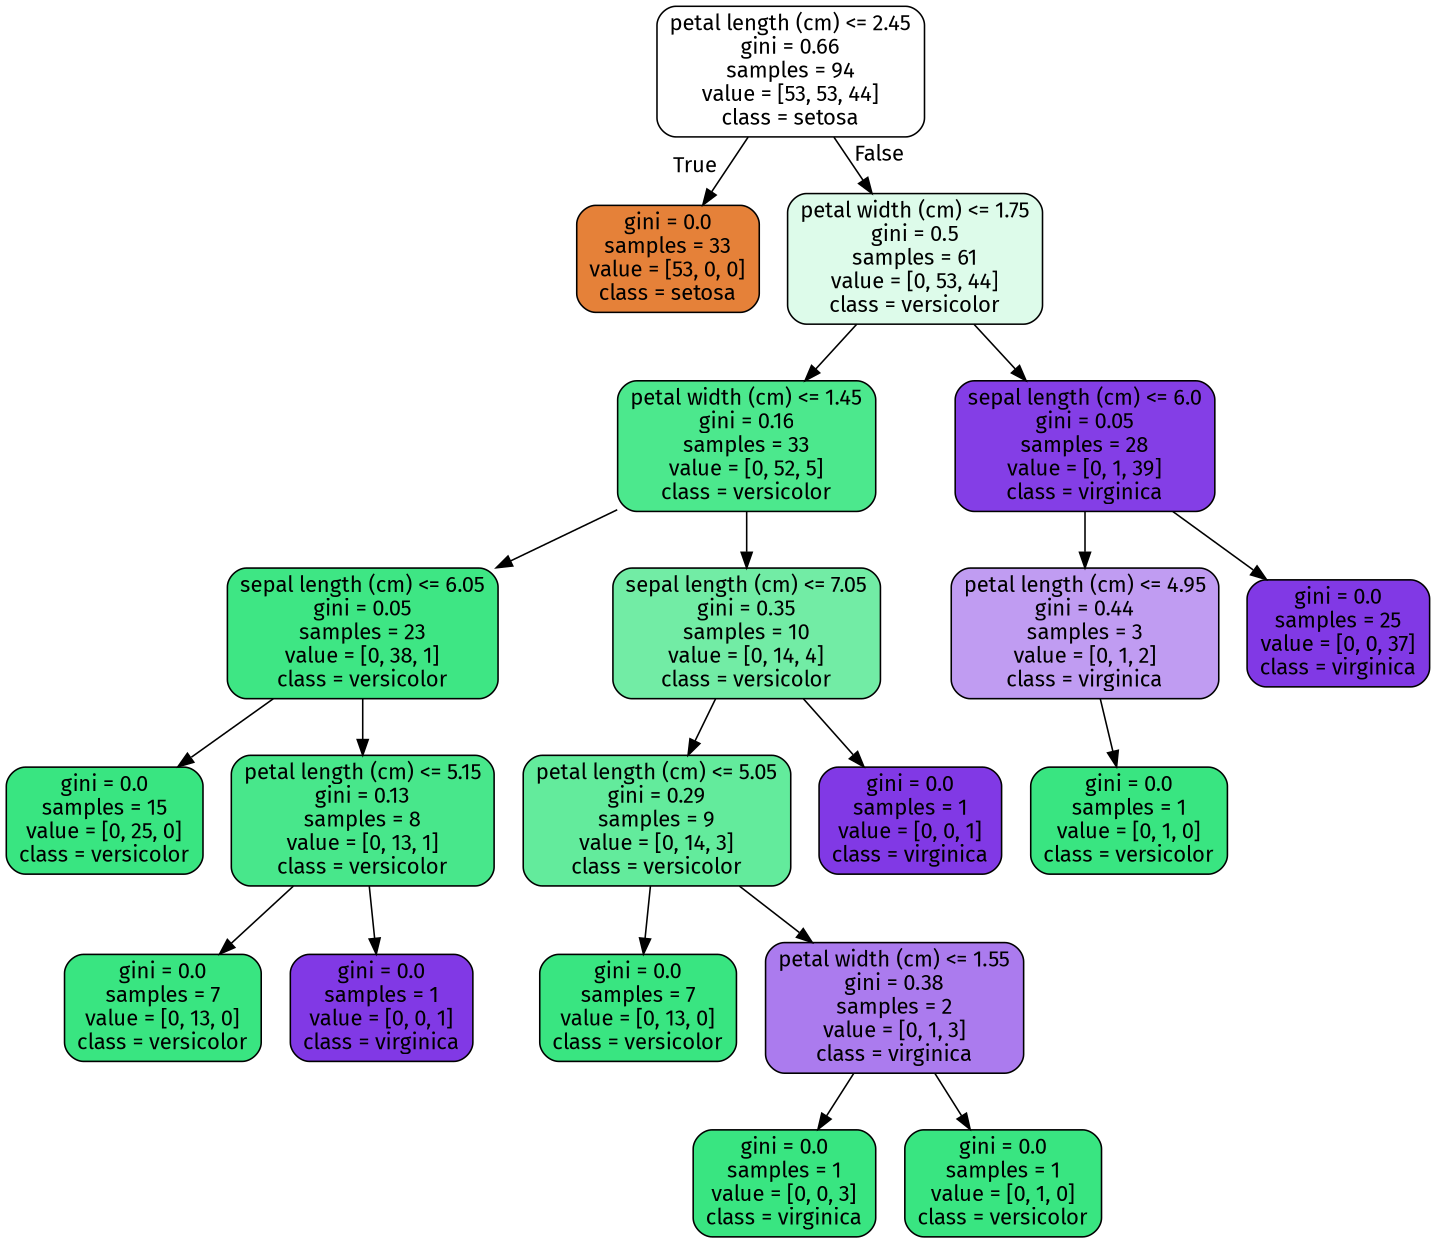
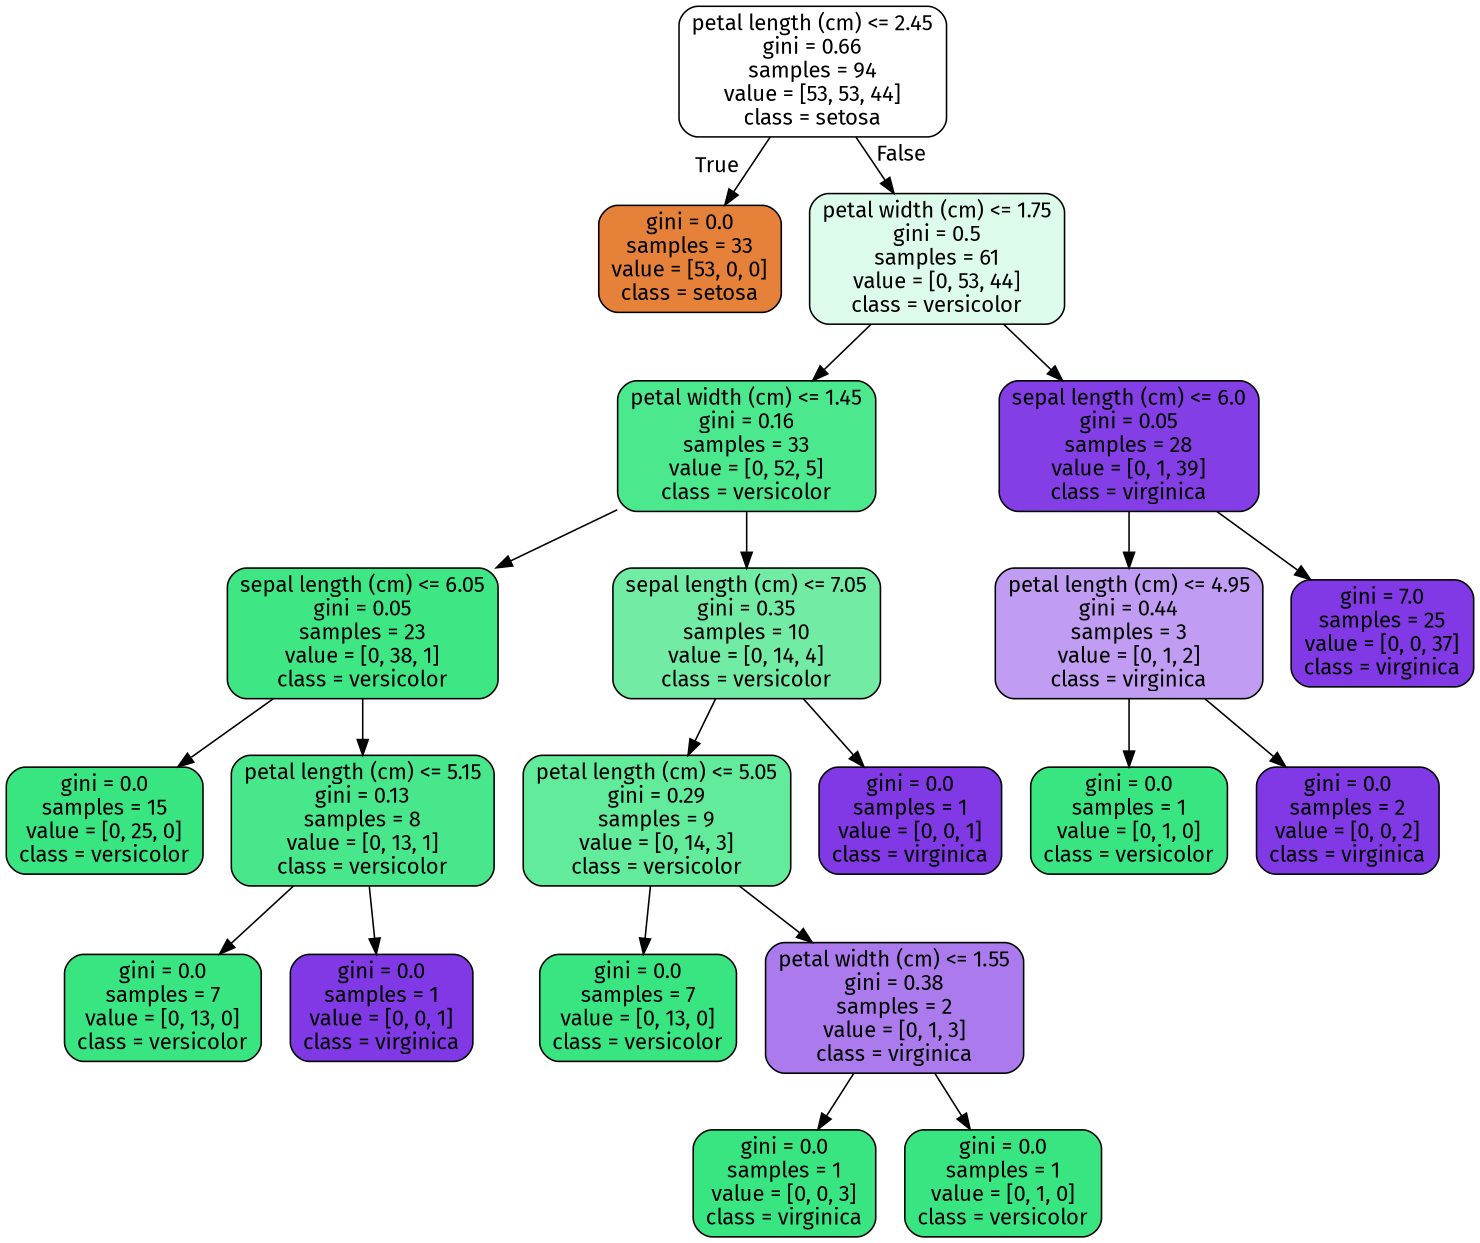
node "gini = 0.0 samples = 25 value = [0, 0, 37] class = virginica": label "gini = 0.0 samples = 25 value = [0, 0, 37] class = virginica" -> "gini = 7.0 samples = 25 value = [0, 0, 37] class = virginica"
node "gini = 0.0 samples = 2 value = [0, 0, 2] class = virginica": added
